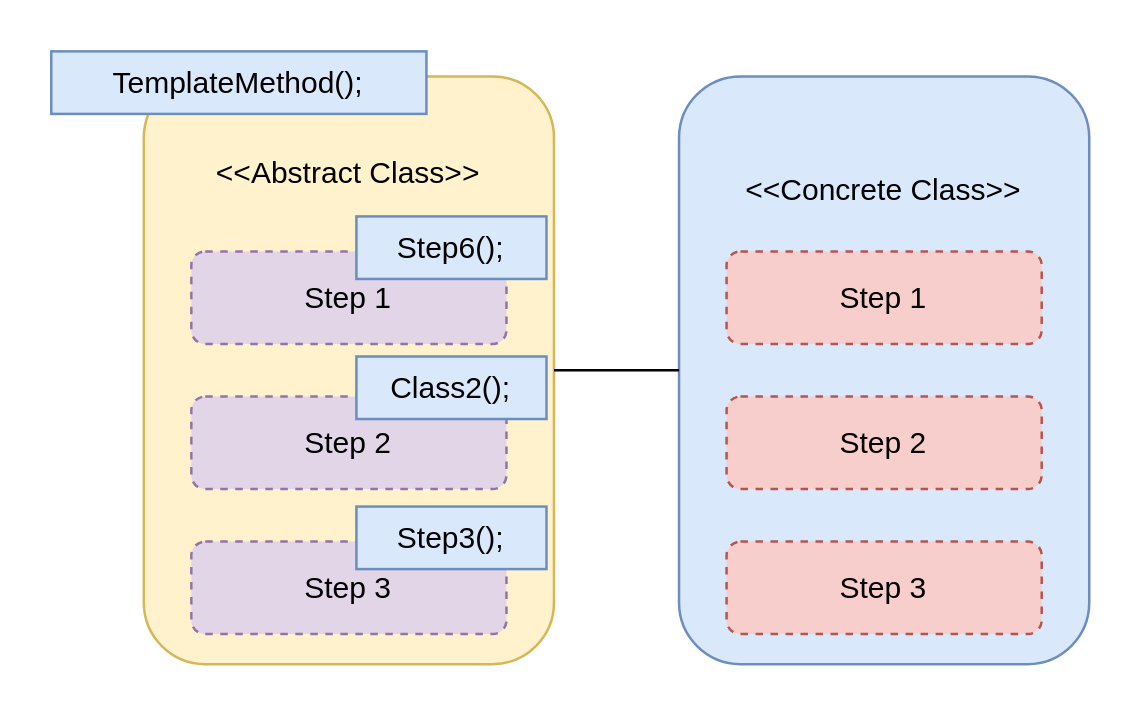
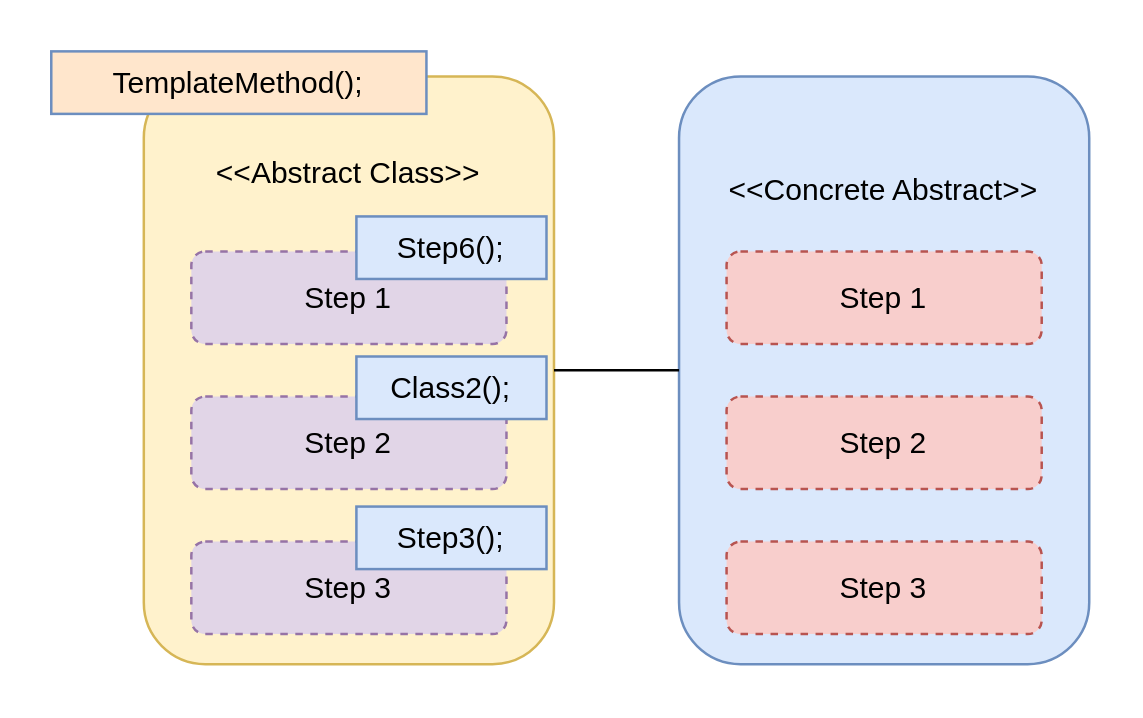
node "TemplateMethod();": fillcolor #dae8fc -> #ffe6cc
node "<<Concrete Class>>": label "<<Concrete Class>>" -> "<<Concrete Abstract>>"
